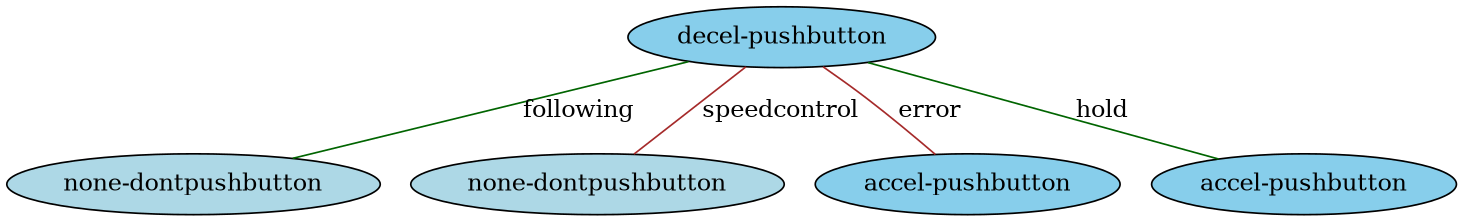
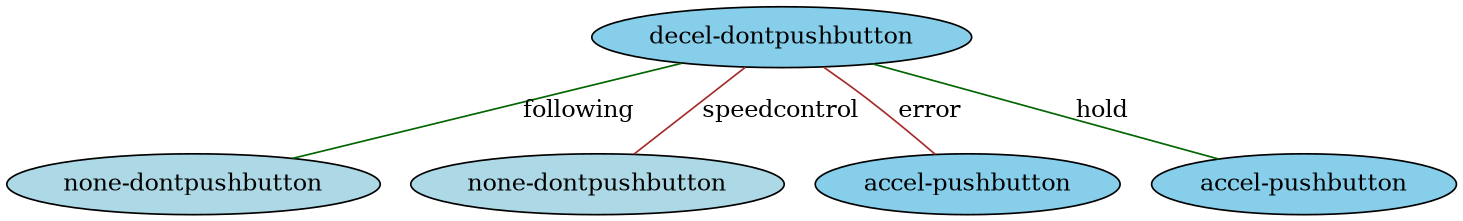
node "decel-pushbutton": label "decel-pushbutton" -> "decel-dontpushbutton"
